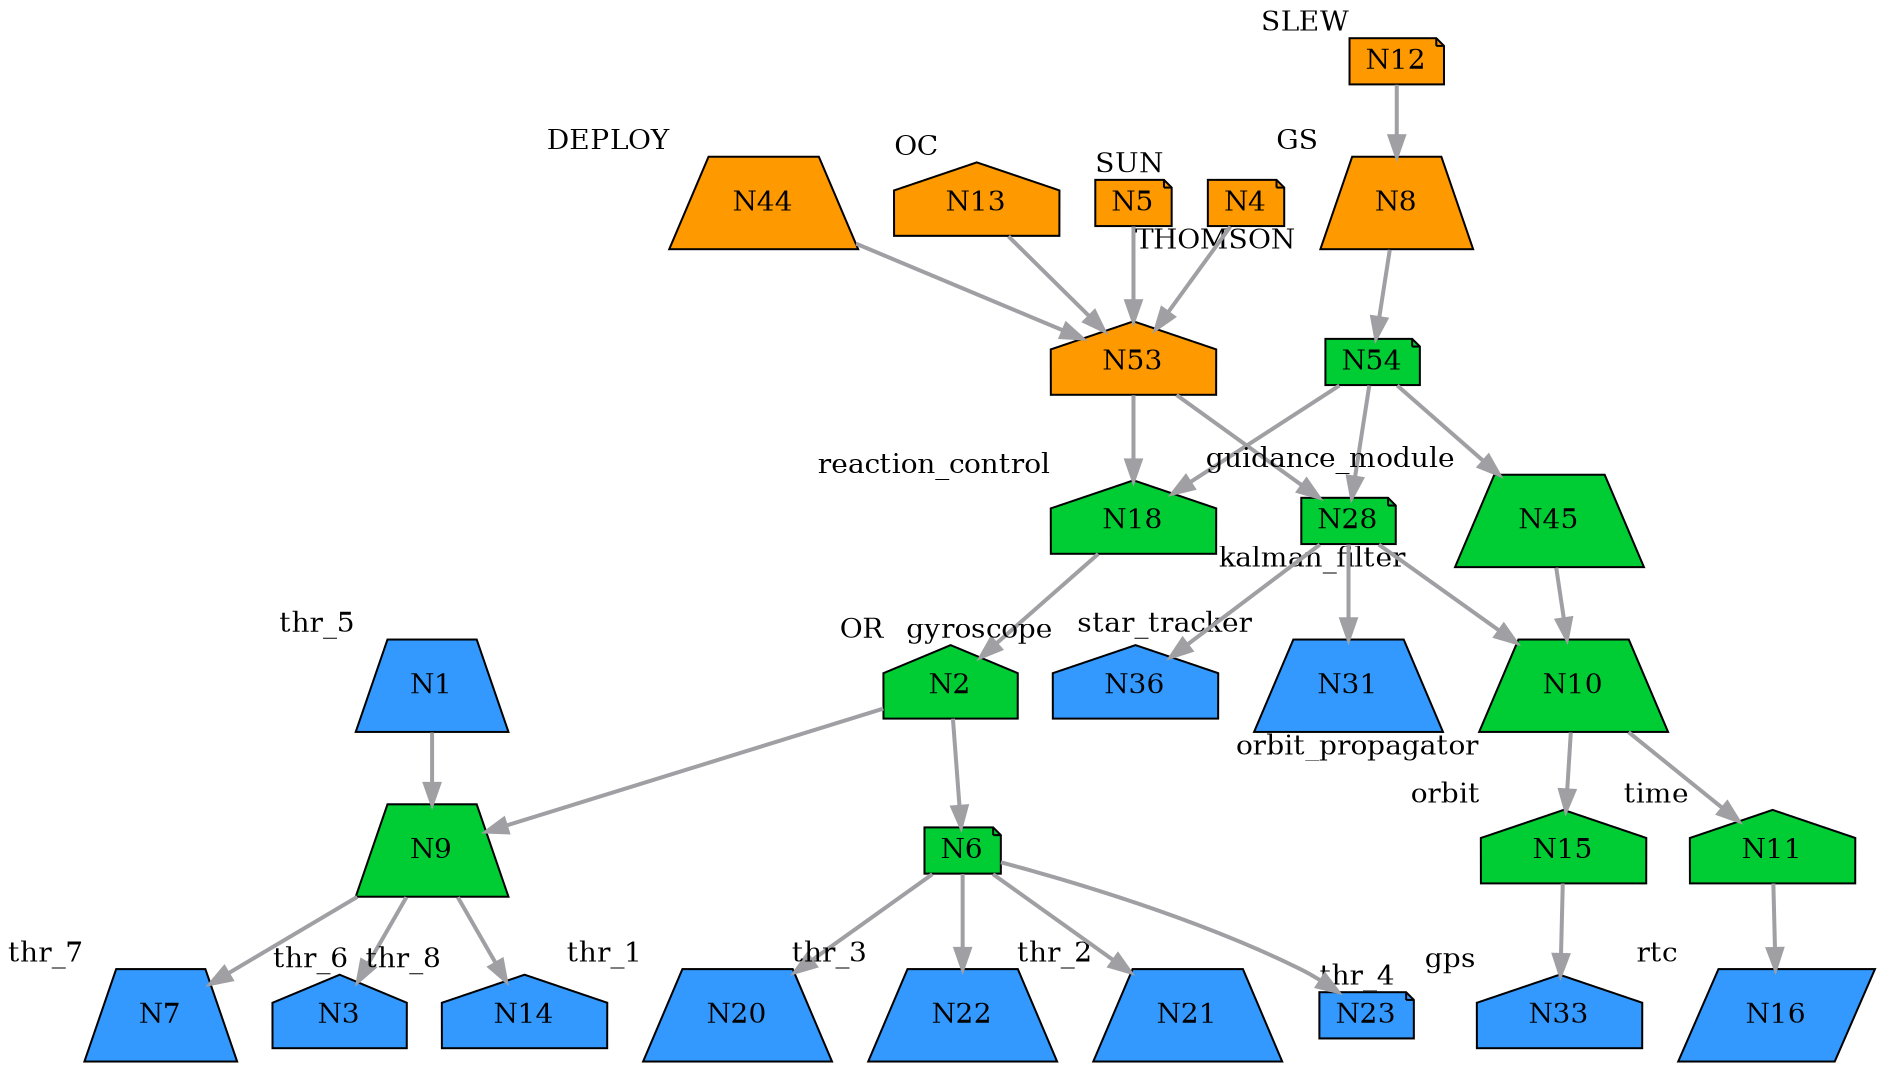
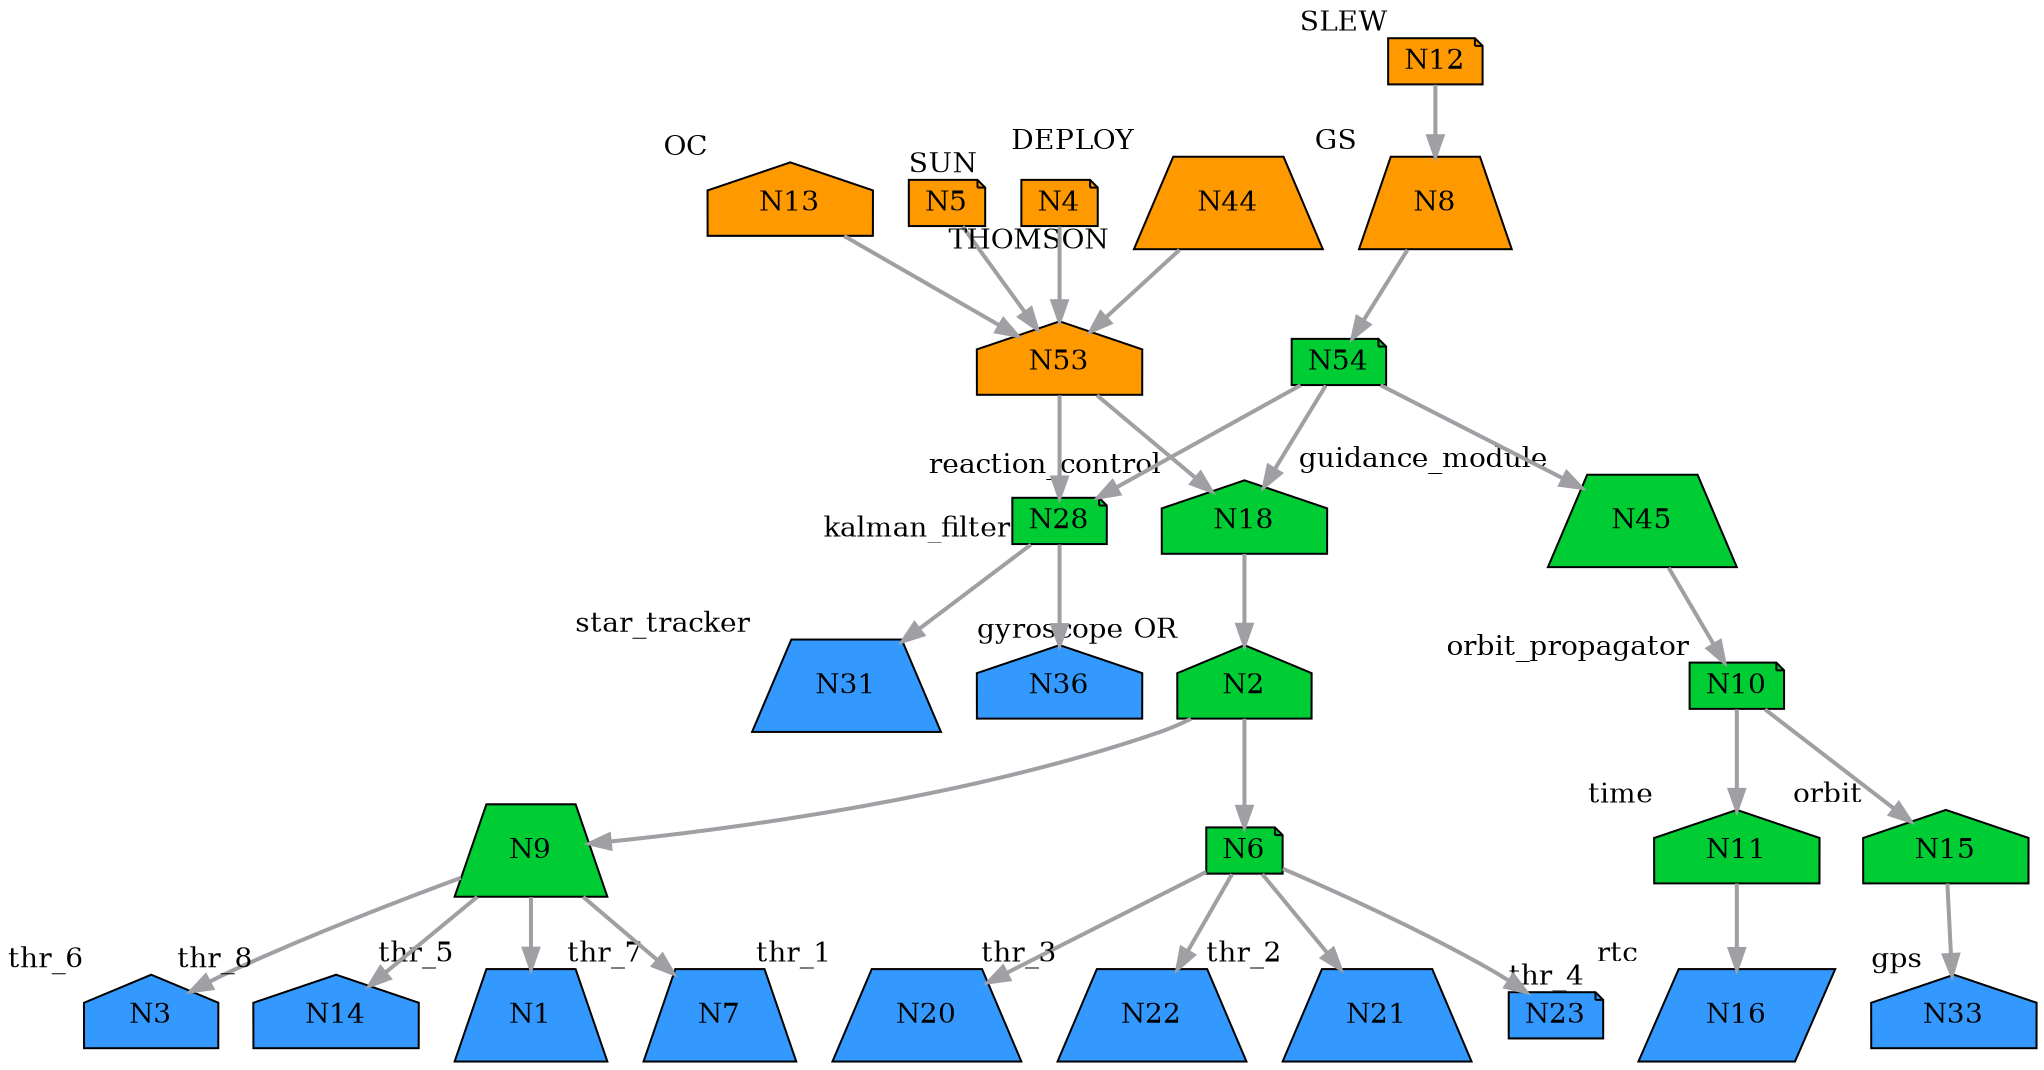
edge "N28 kalman_filter" -> "N10 orbit_propagator": removed
node "N10 orbit_propagator": shape trapezium -> note
edge "N1 thr_5" -> "N9": reversed
